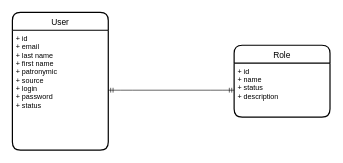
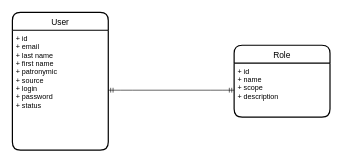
node "+ id + name + status + description": label "+ id + name + status + description" -> "+ id + name + scope + description"
